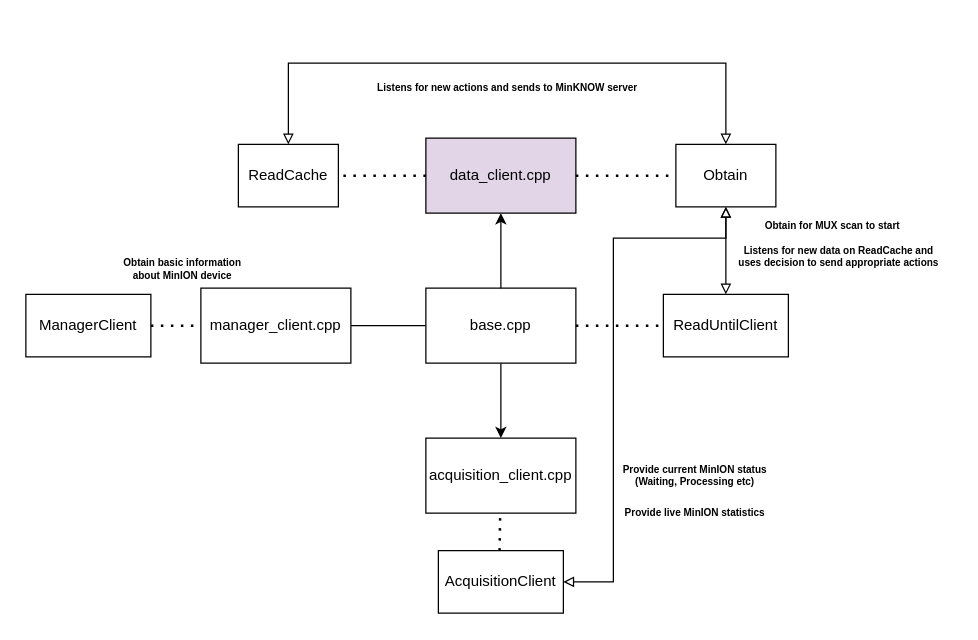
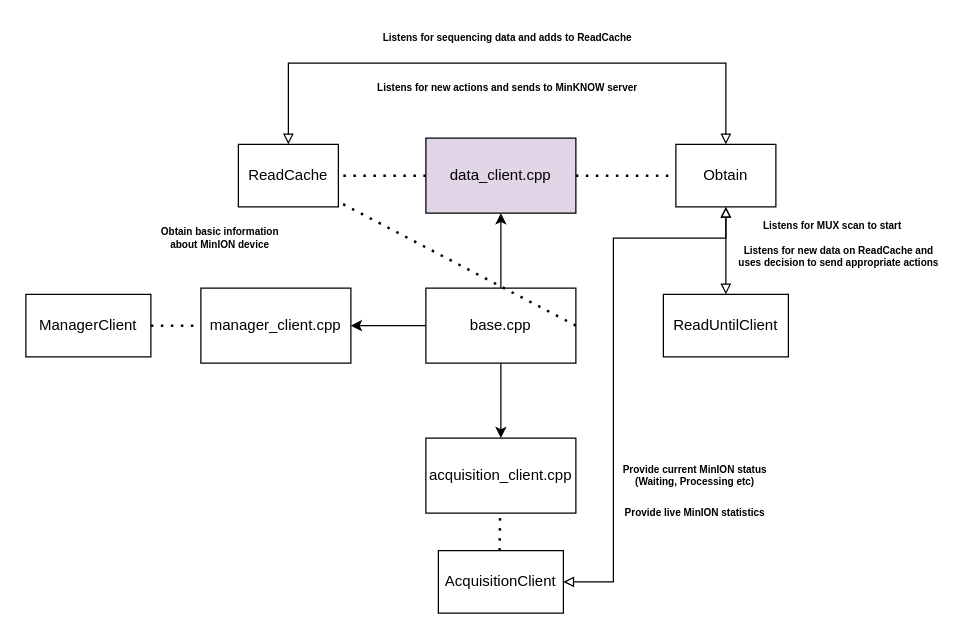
node "Listens for sequencing data and adds to ReadCache": added
node "Obtain for MUX scan to start": label "Obtain for MUX scan to start" -> "Listens for MUX scan to start"
node "Obtain basic information about MinION device": moved (182, 269) -> (219, 238)
edge "manager_client.cpp" -- "base.cpp": arrowhead none -> classic
edge "base.cpp" -- "ReadUntilClient": now "base.cpp" -- "ReadCache"
